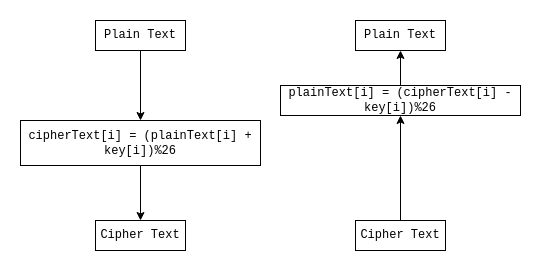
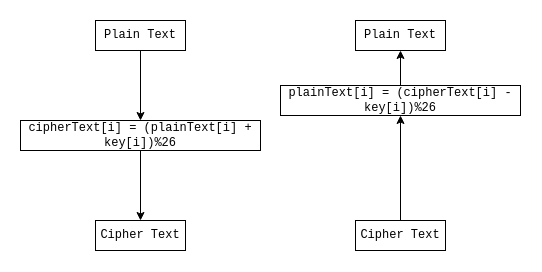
node "cipherText[i] = (plainText[i] + key[i])%26": size 240x45 -> 240x30
